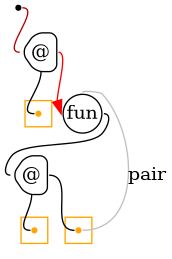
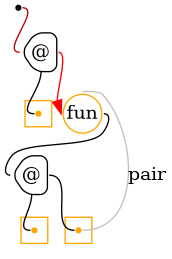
node "fun": color #000000 -> orange
